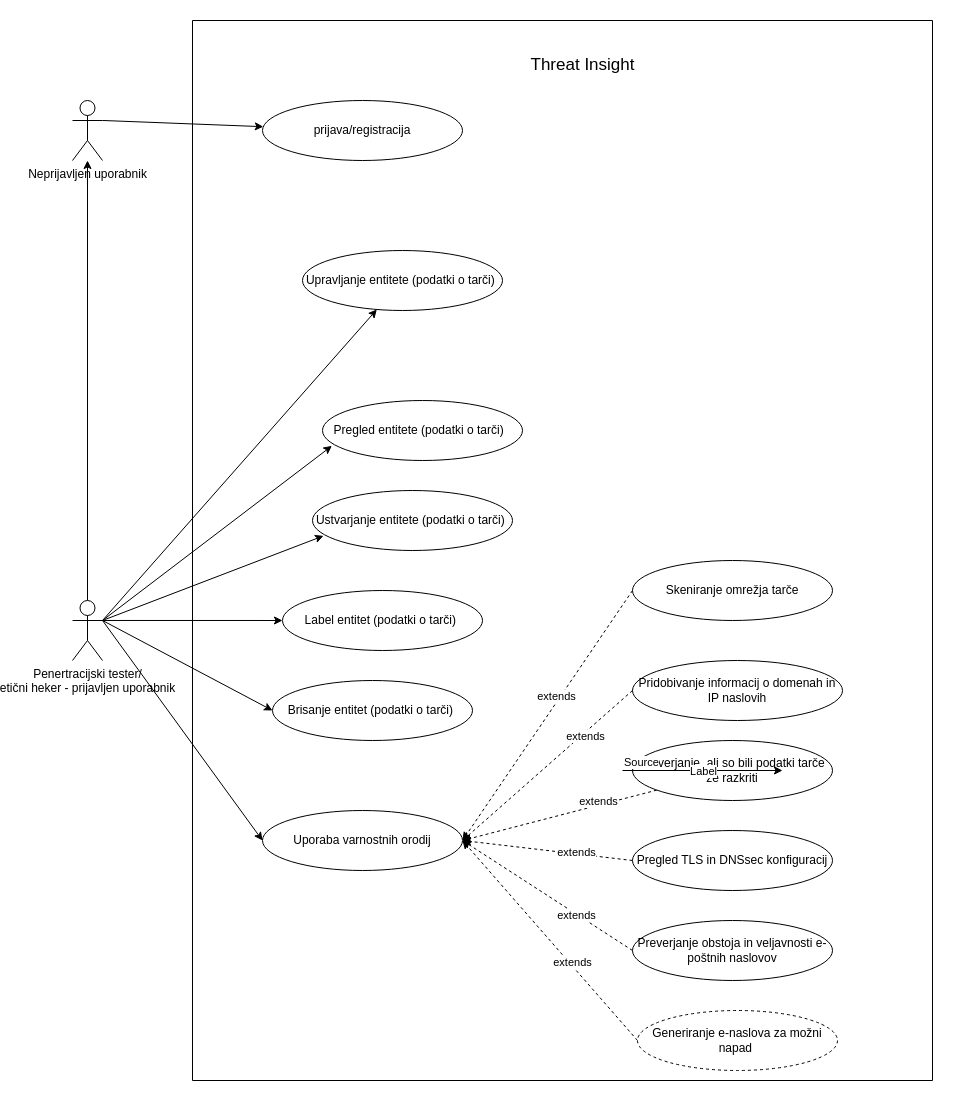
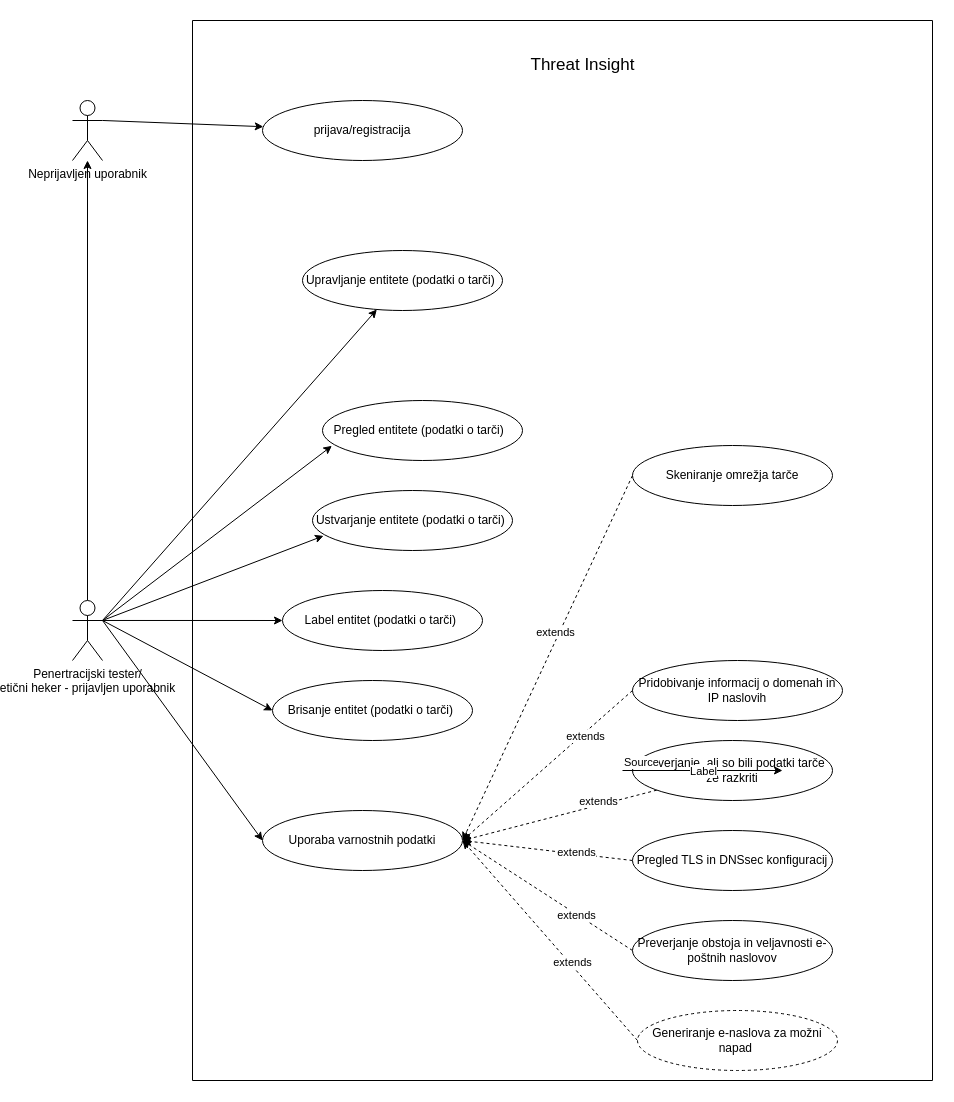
node "Skeniranje omrežja tarče": moved (733, 591) -> (733, 476)
node "Uporaba varnostnih orodij": label "Uporaba varnostnih orodij" -> "Uporaba varnostnih podatki"
